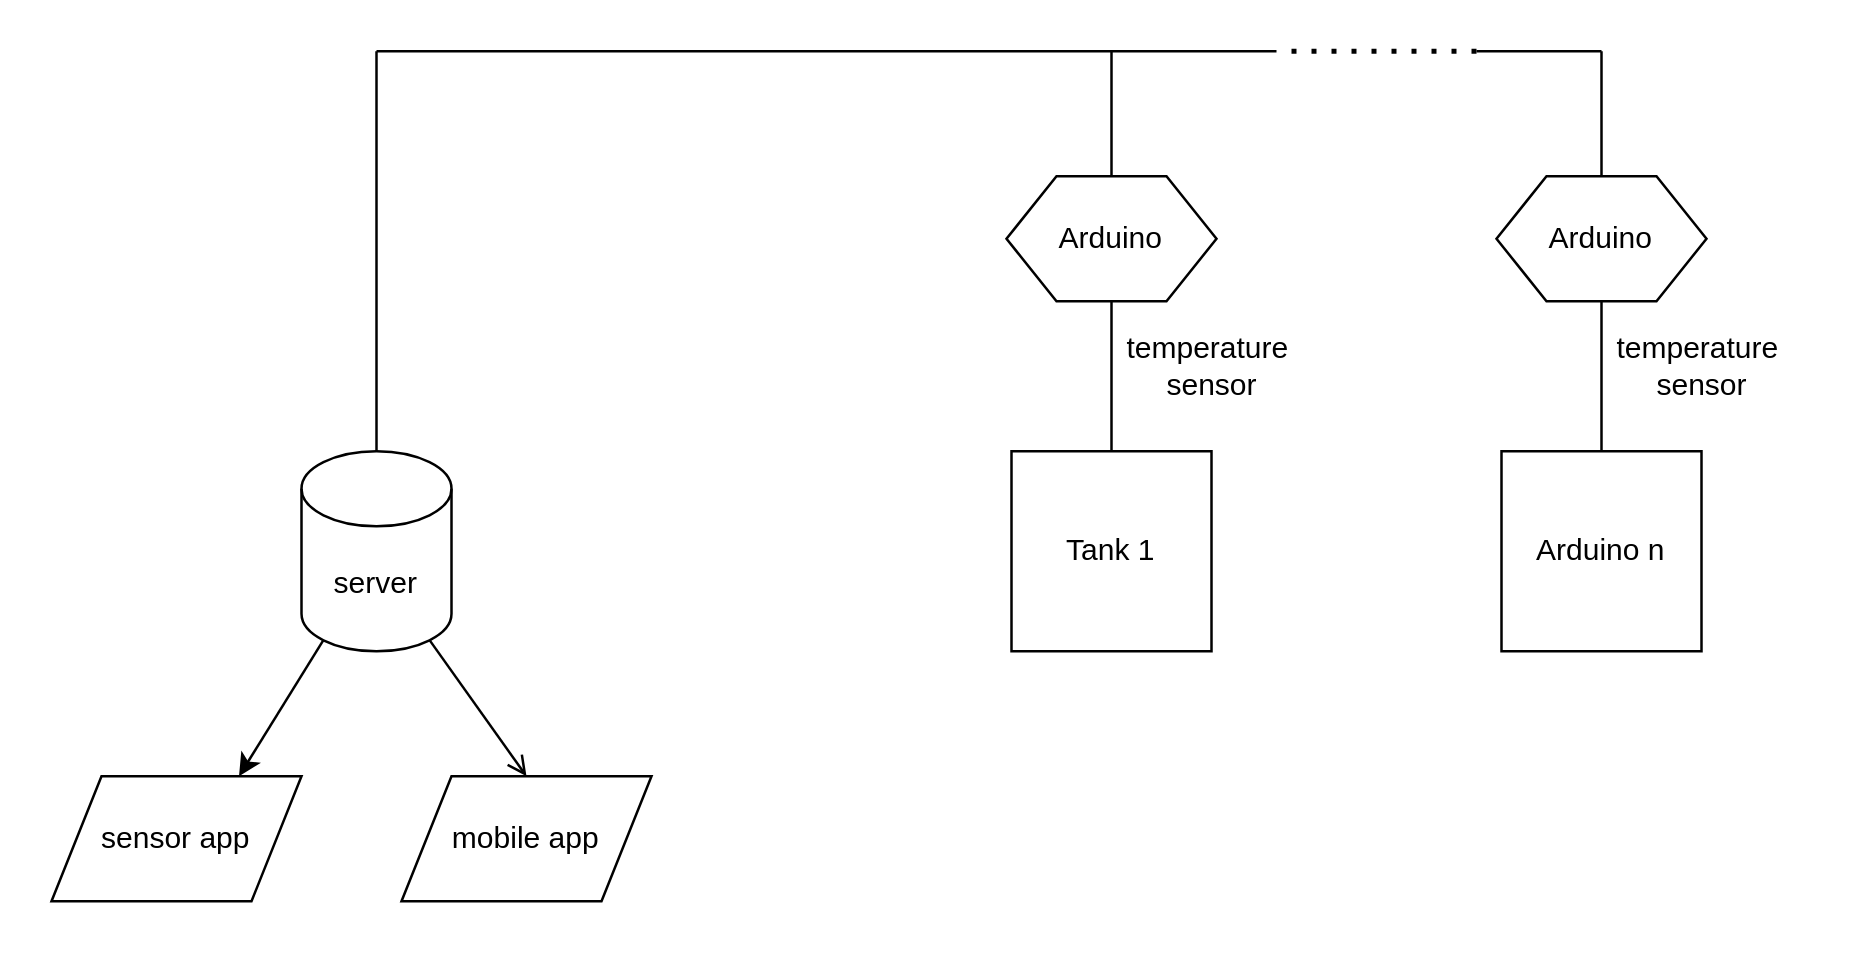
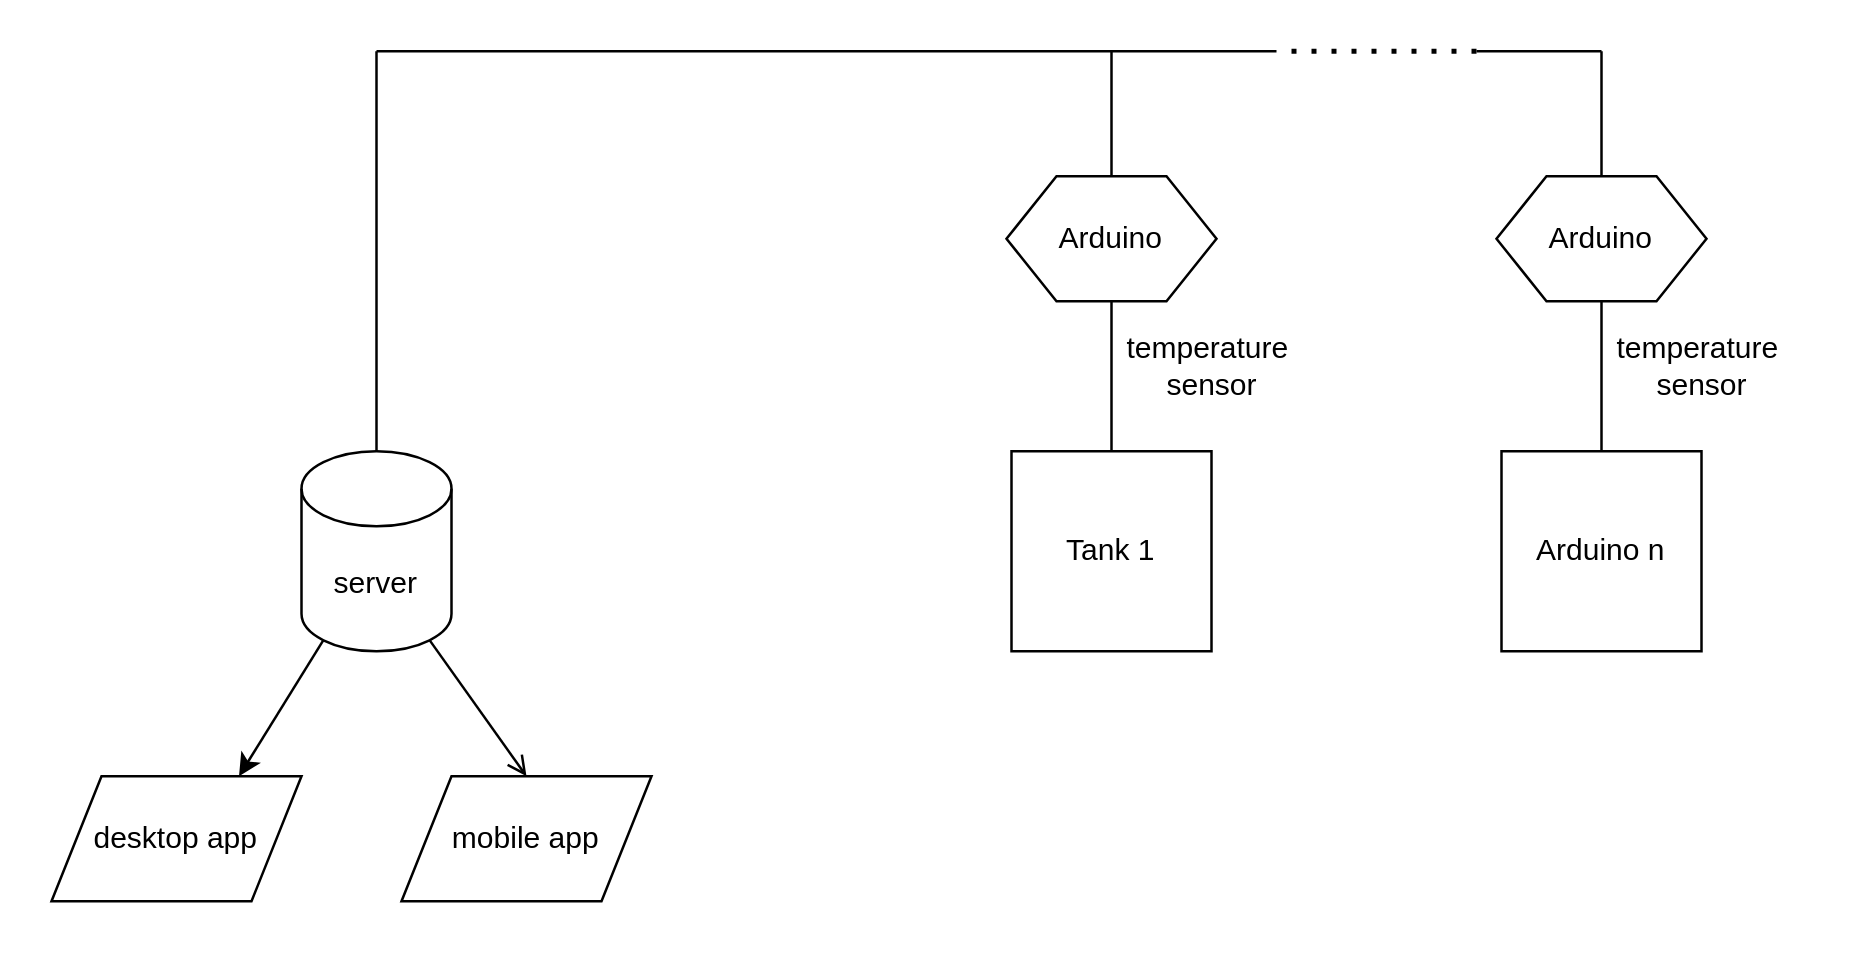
node "sensor app": label "sensor app" -> "desktop app"
